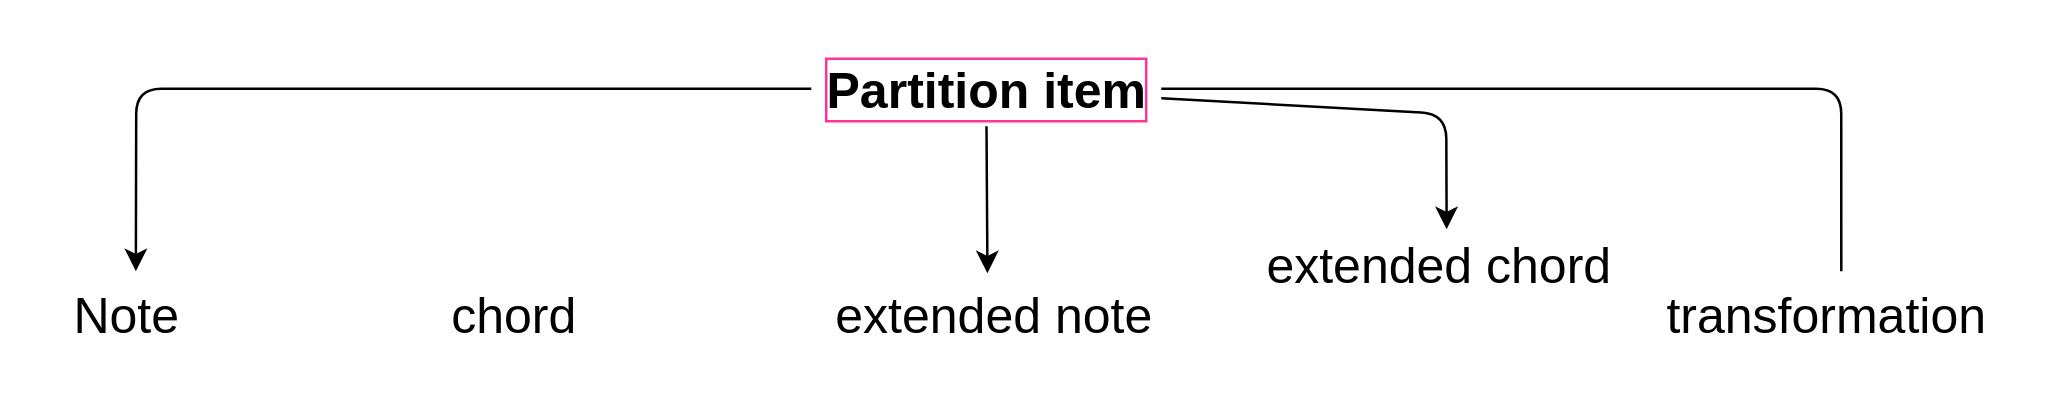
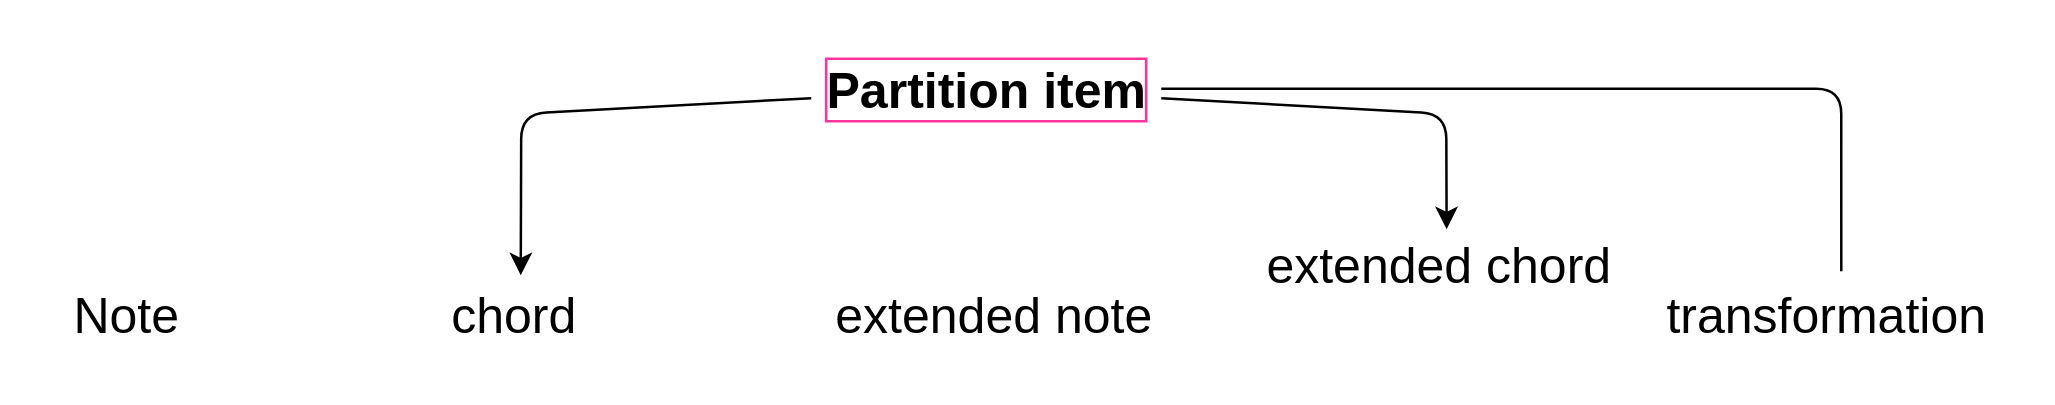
edge "Partition item" -> "Note": removed
edge "Partition item" -> "chord": added
edge "Partition item" -> "extended note": removed
